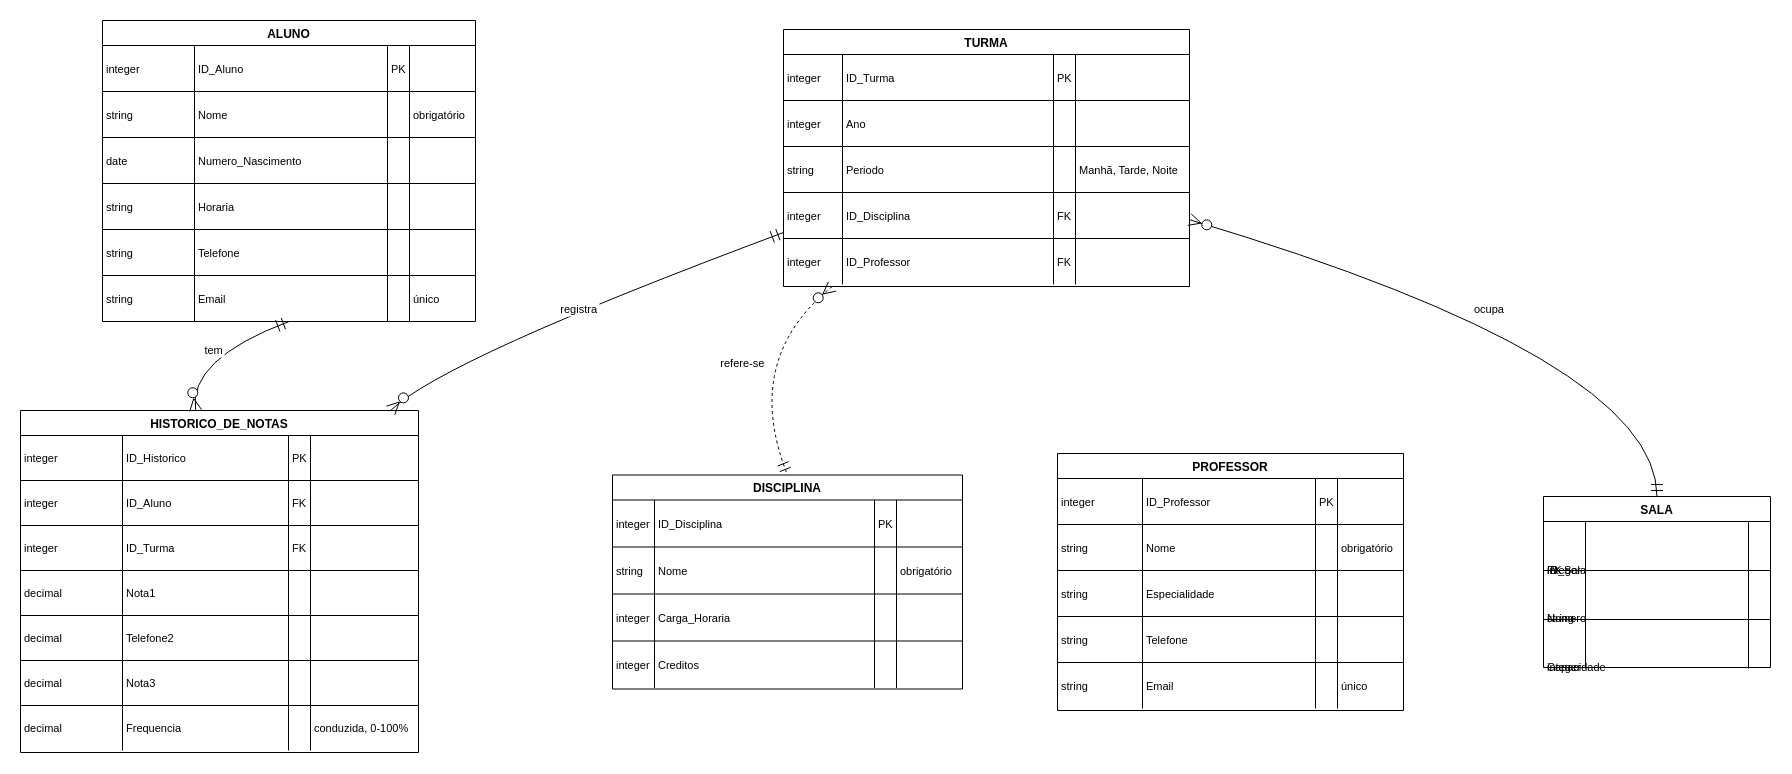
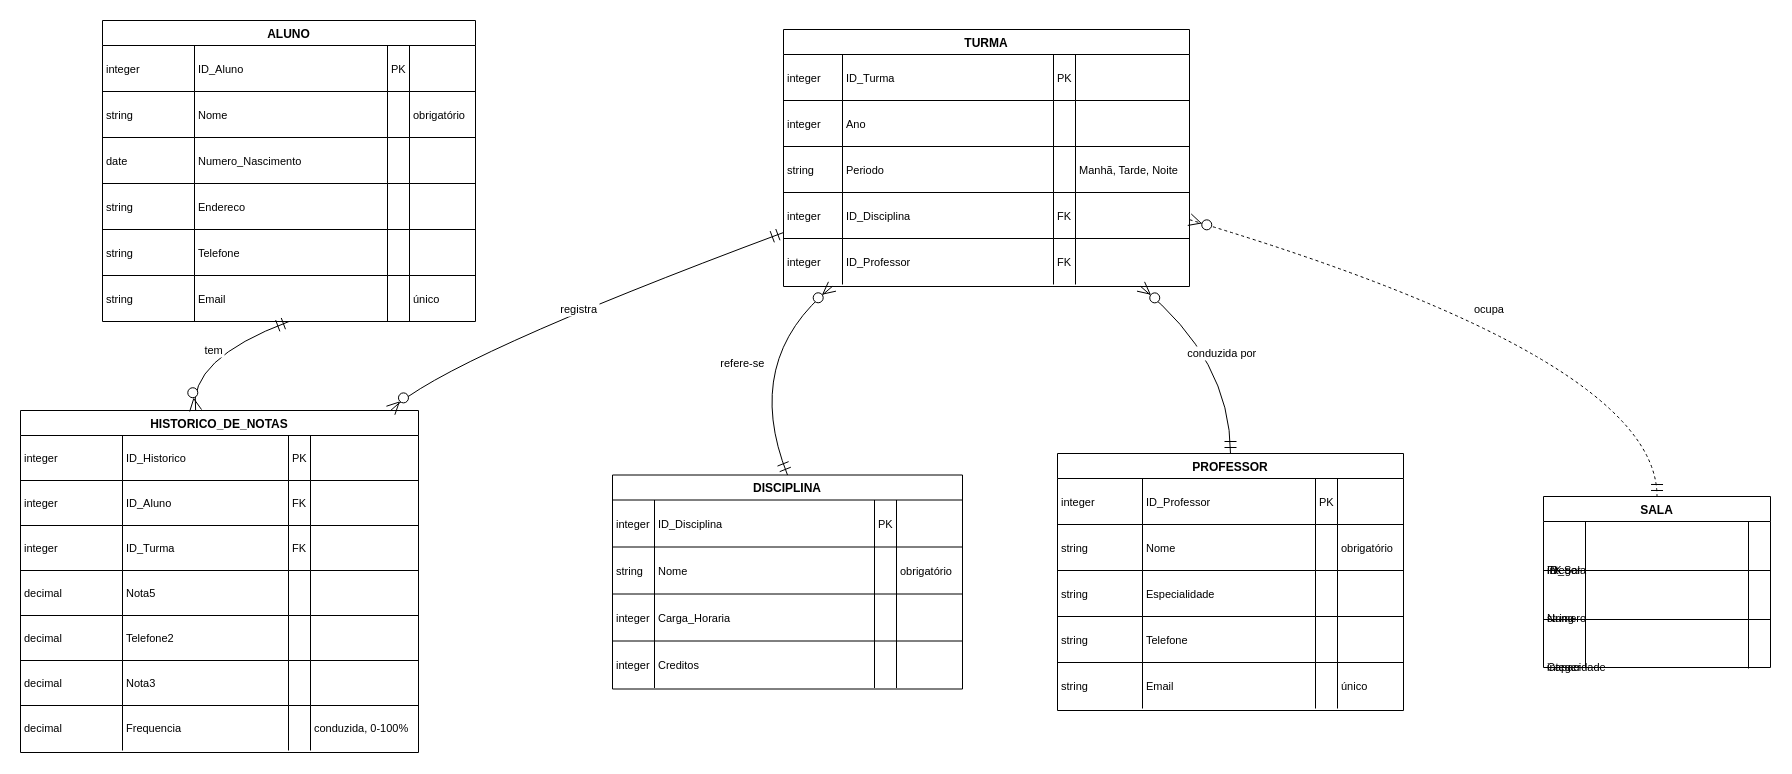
node "Horaria": label "Horaria" -> "Endereco"
edge "TURMA" -- "SALA": style solid -> dashed
edge "TURMA" -- "PROFESSOR": added, label "conduzida por"
edge "TURMA" -- "DISCIPLINA": style dashed -> solid
node "Nota1": label "Nota1" -> "Nota5"
